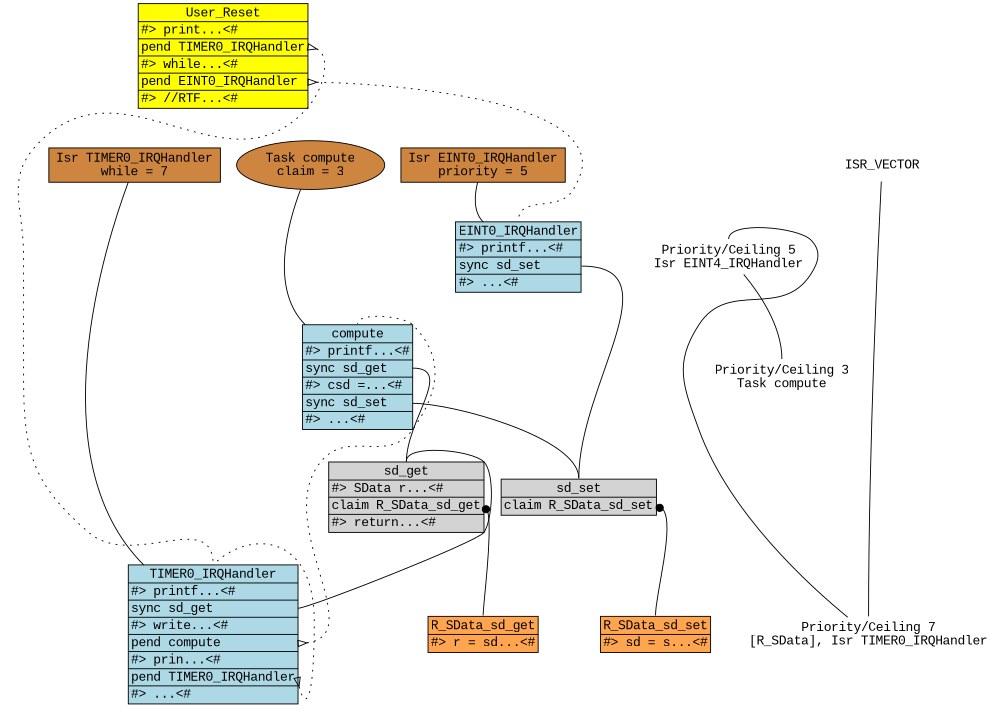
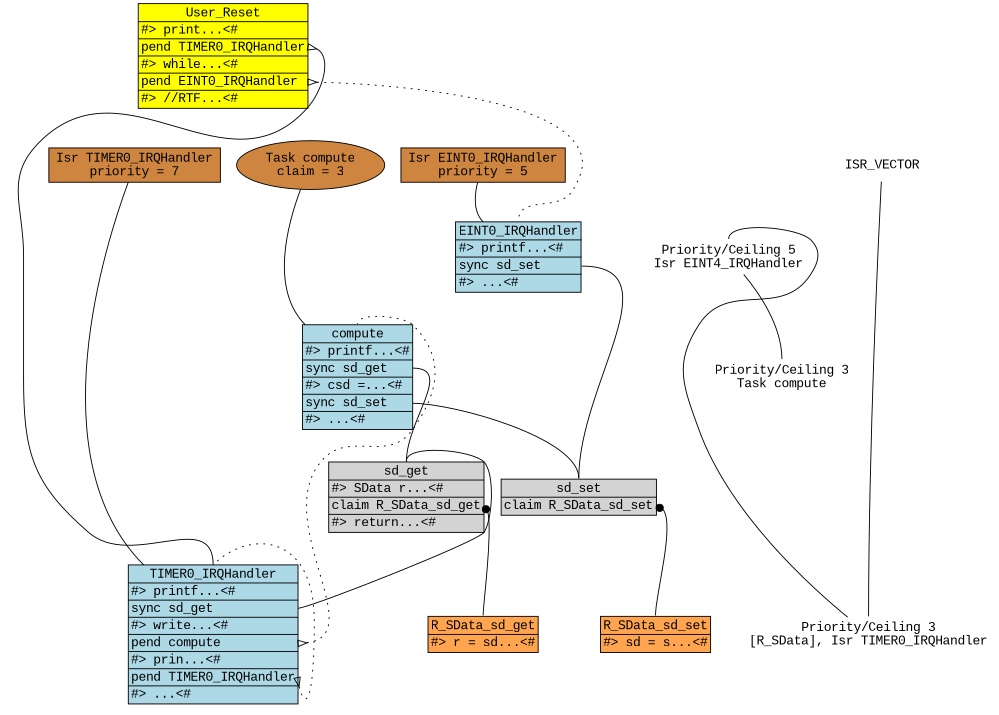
node "Isr TIMER0_IRQHandler while = 7": label "Isr TIMER0_IRQHandler while = 7" -> "Isr TIMER0_IRQHandler priority = 7"
edge "User_Reset" -- "TIMER0_IRQHandler": style dotted -> solid
node "Priority/Ceiling 7 [R_SData], Isr TIMER0_IRQHandler": label "Priority/Ceiling 7 [R_SData], Isr TIMER0_IRQHandler" -> "Priority/Ceiling 3 [R_SData], Isr TIMER0_IRQHandler"
